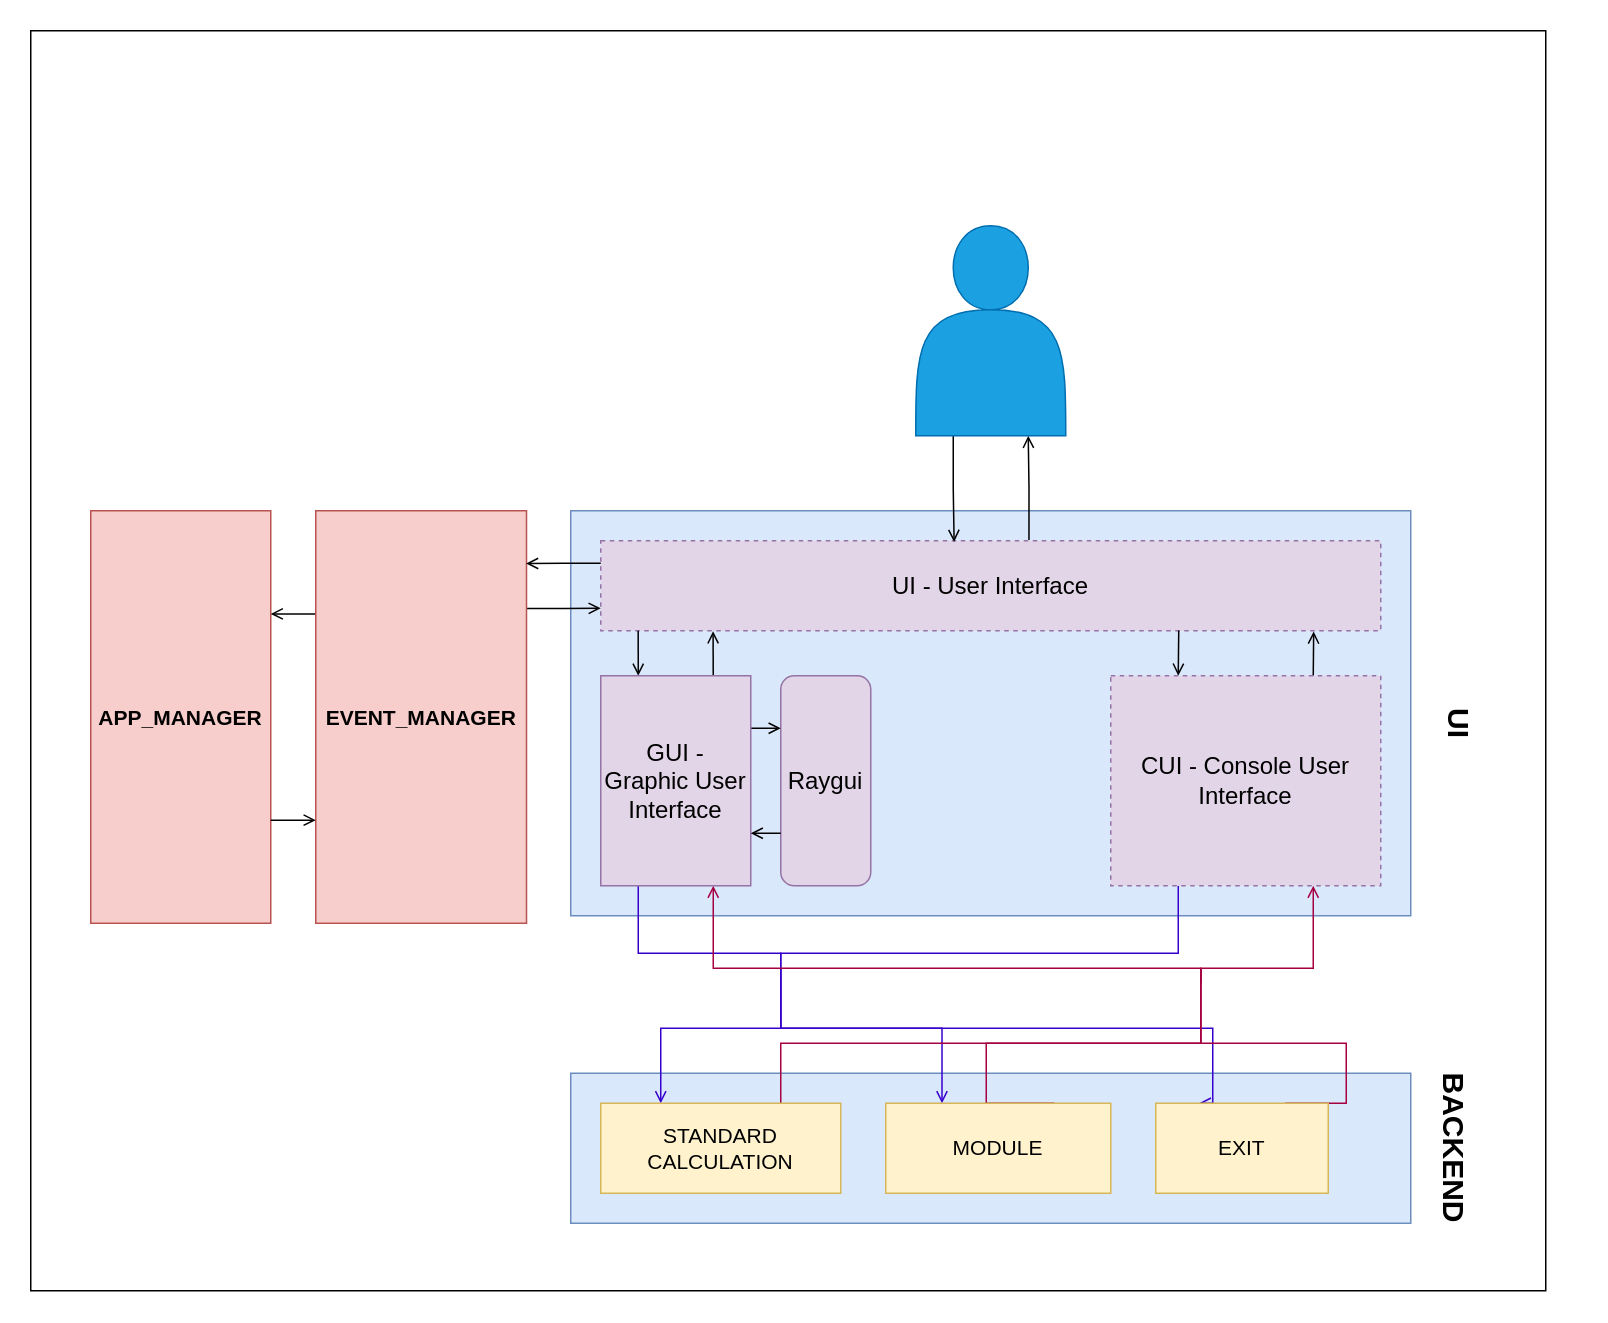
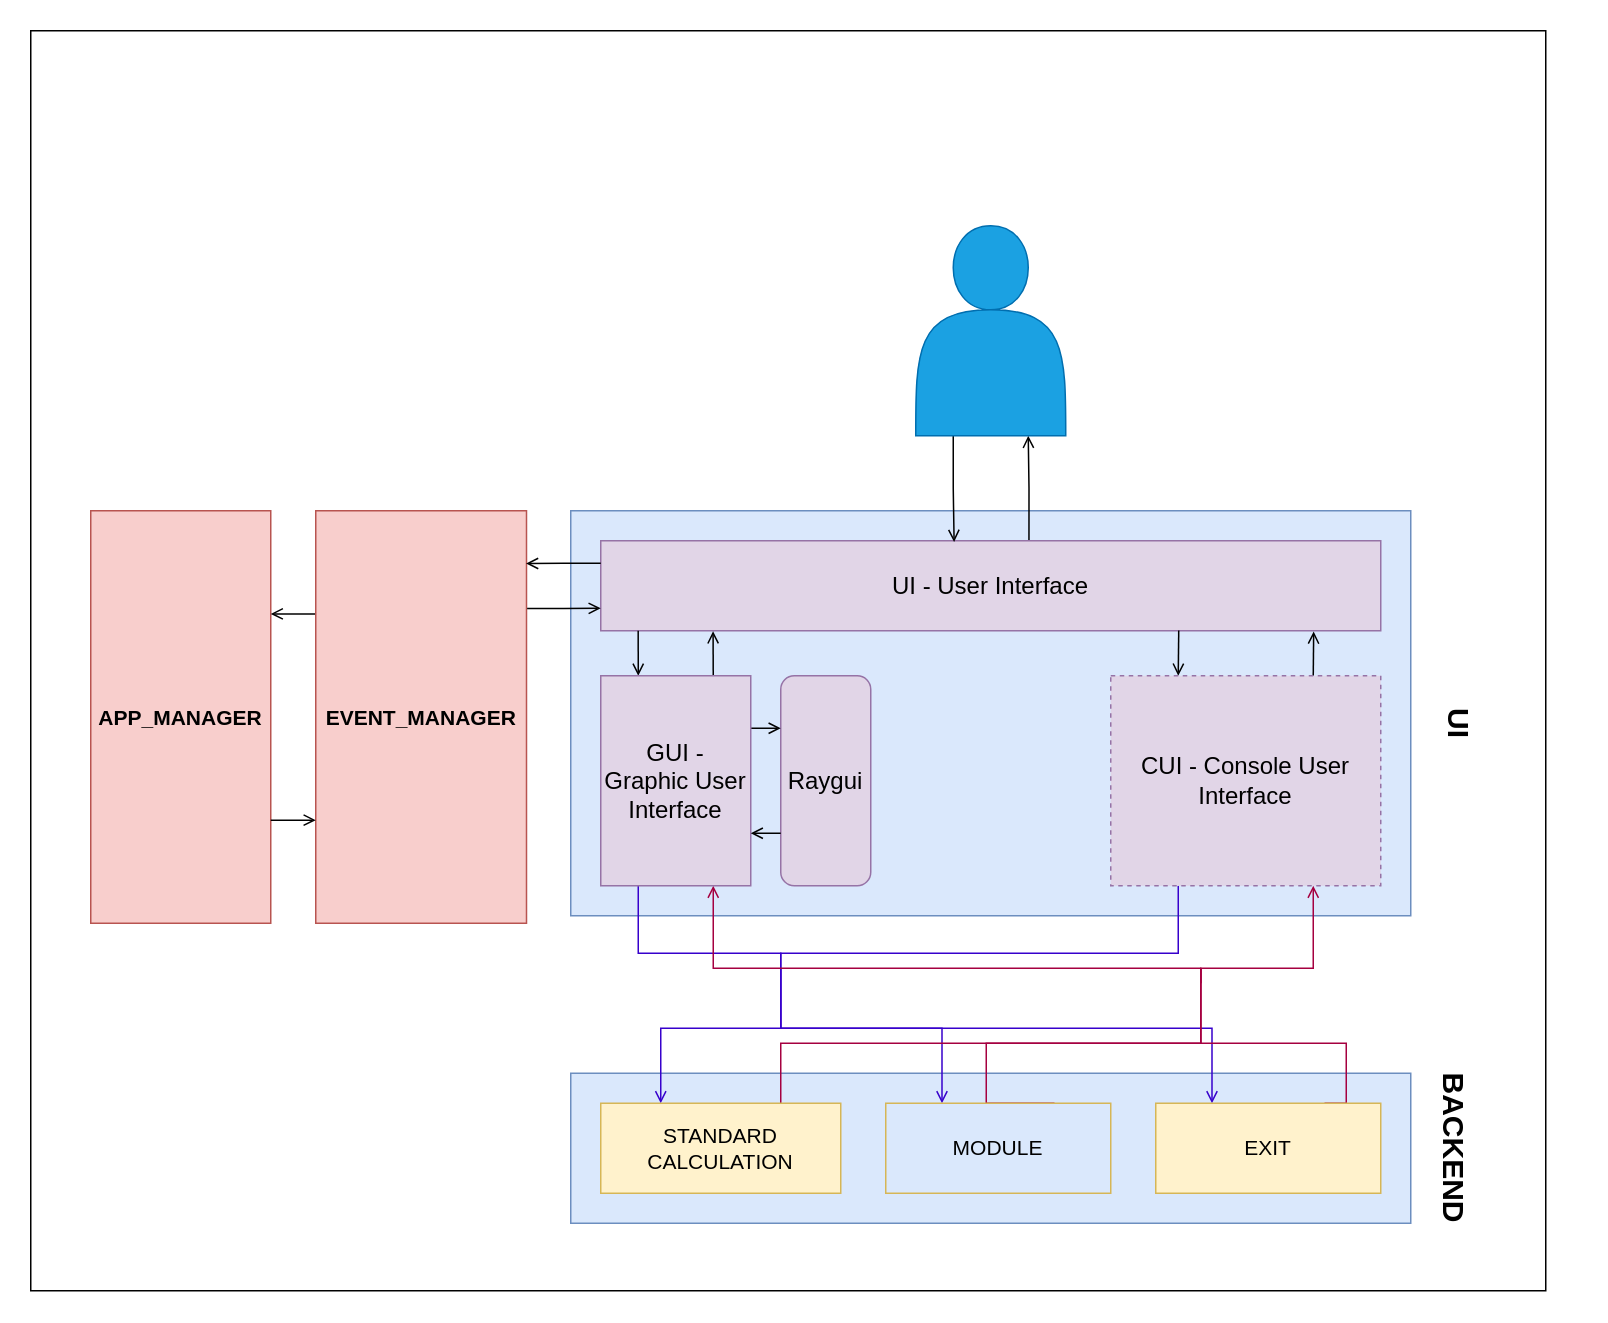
node "UI - User Interface": style dashed -> solid
node "MODULE": fillcolor #fff2cc -> #dae8fc
node "EXIT": size 173x90 -> 225x90
